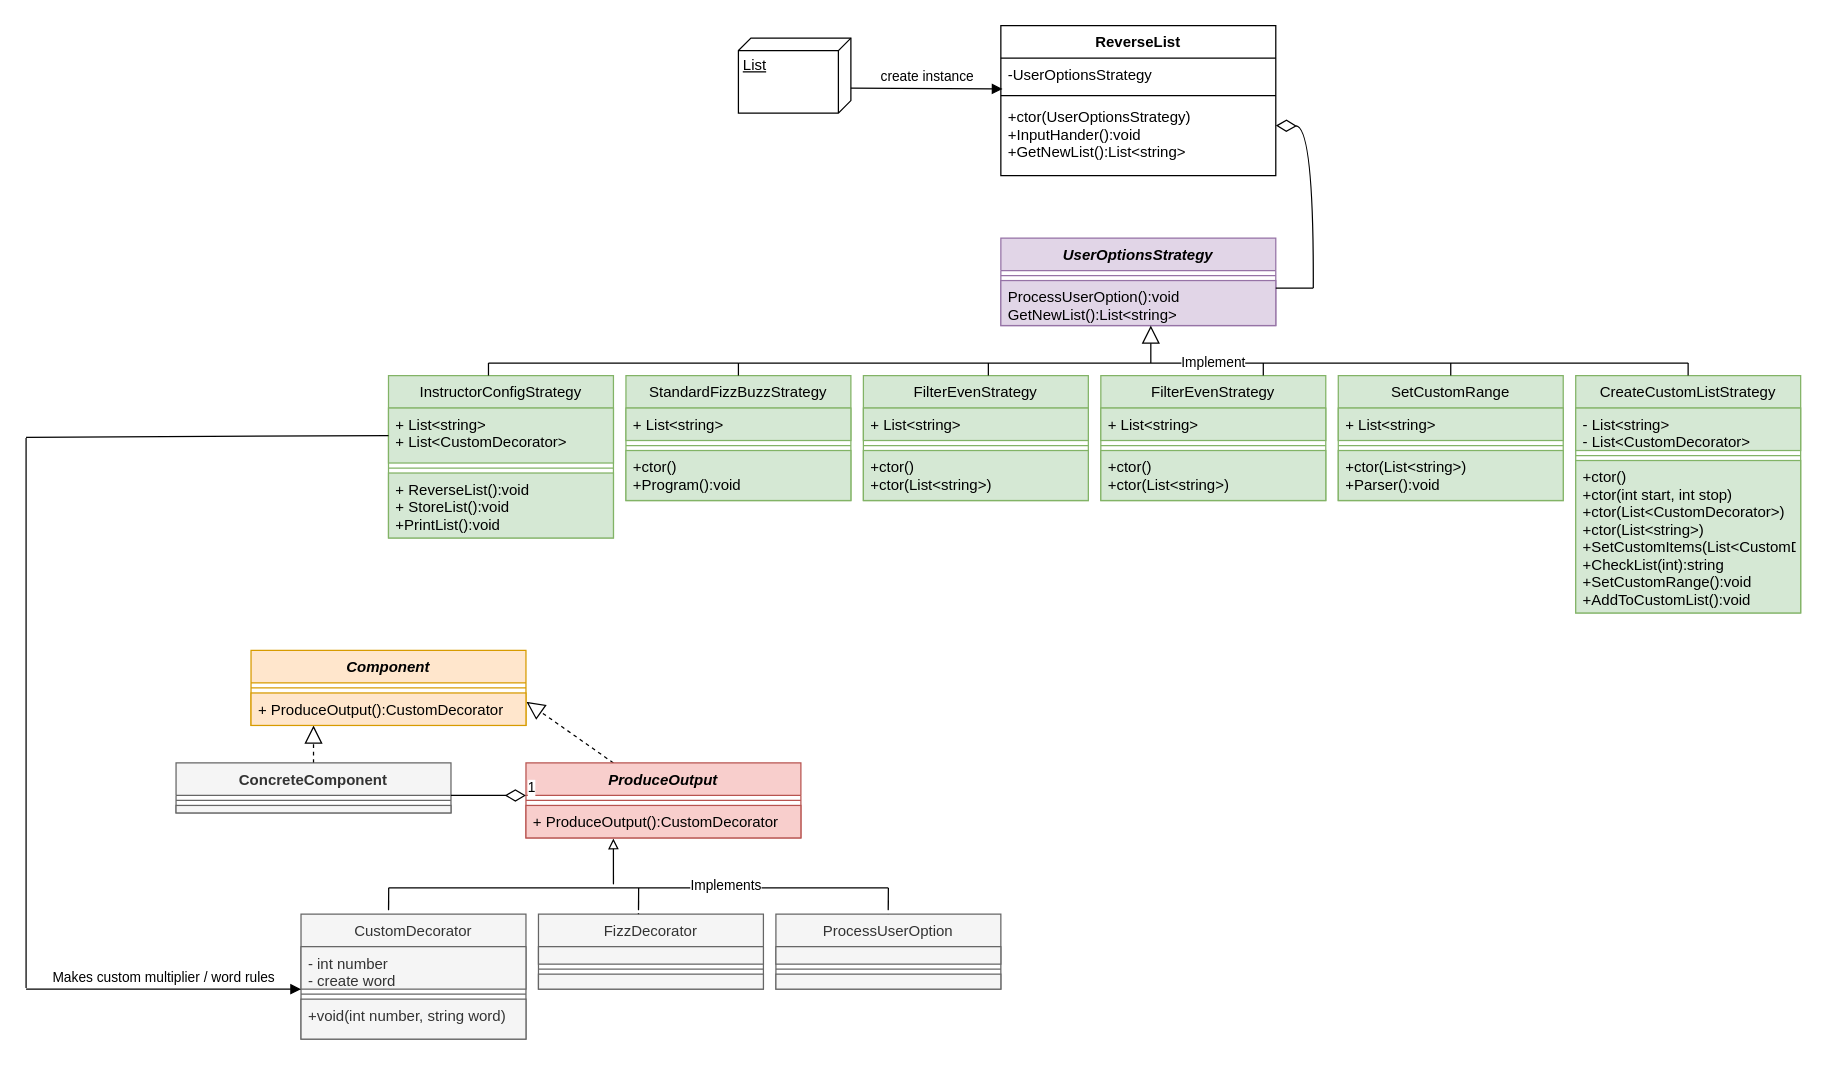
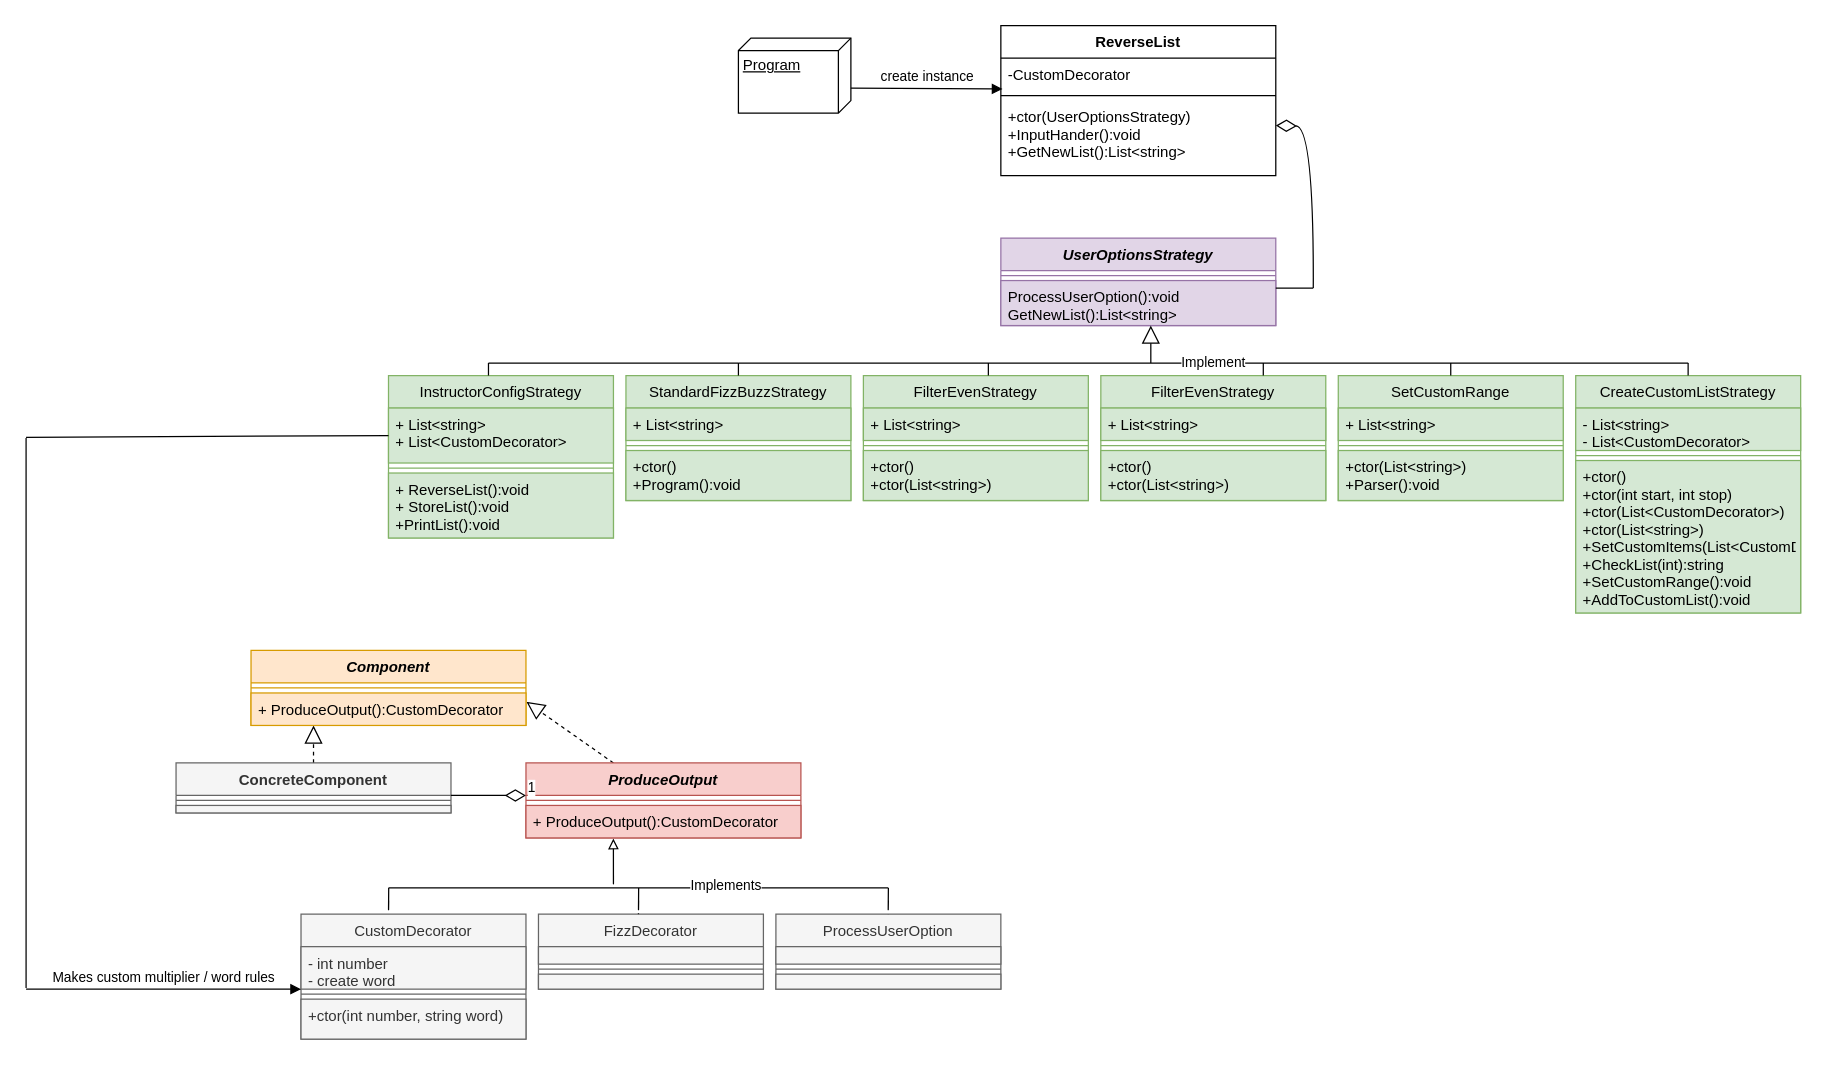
node "List": label "List" -> "Program"
node "-UserOptionsStrategy": label "-UserOptionsStrategy" -> "-CustomDecorator"
node "+void(int number, string word)": label "+void(int number, string word)" -> "+ctor(int number, string word)"
